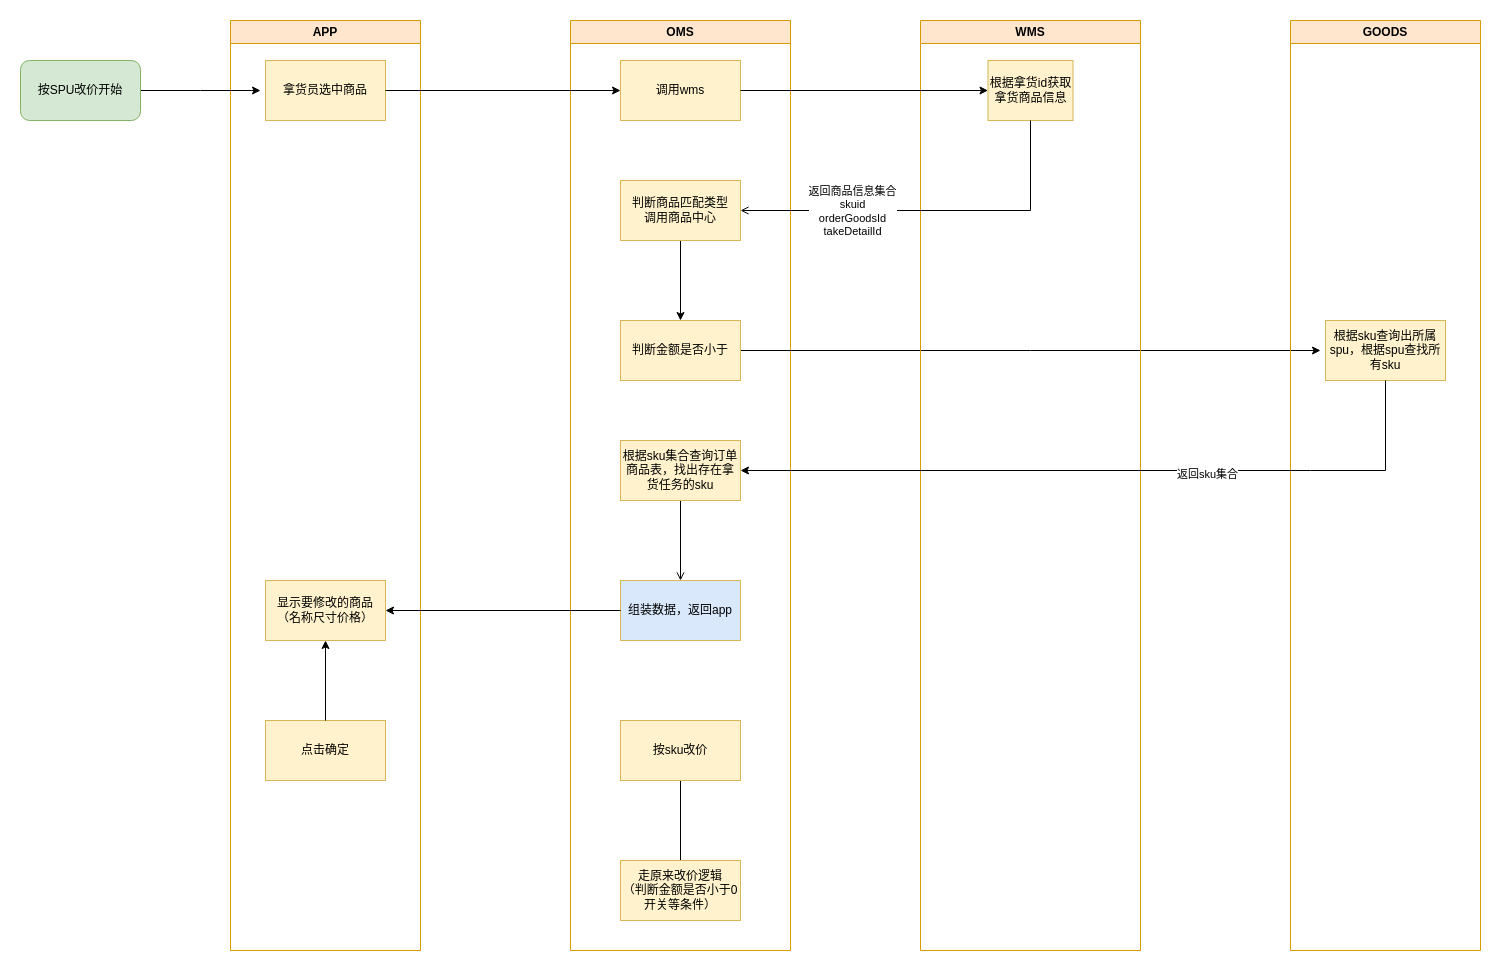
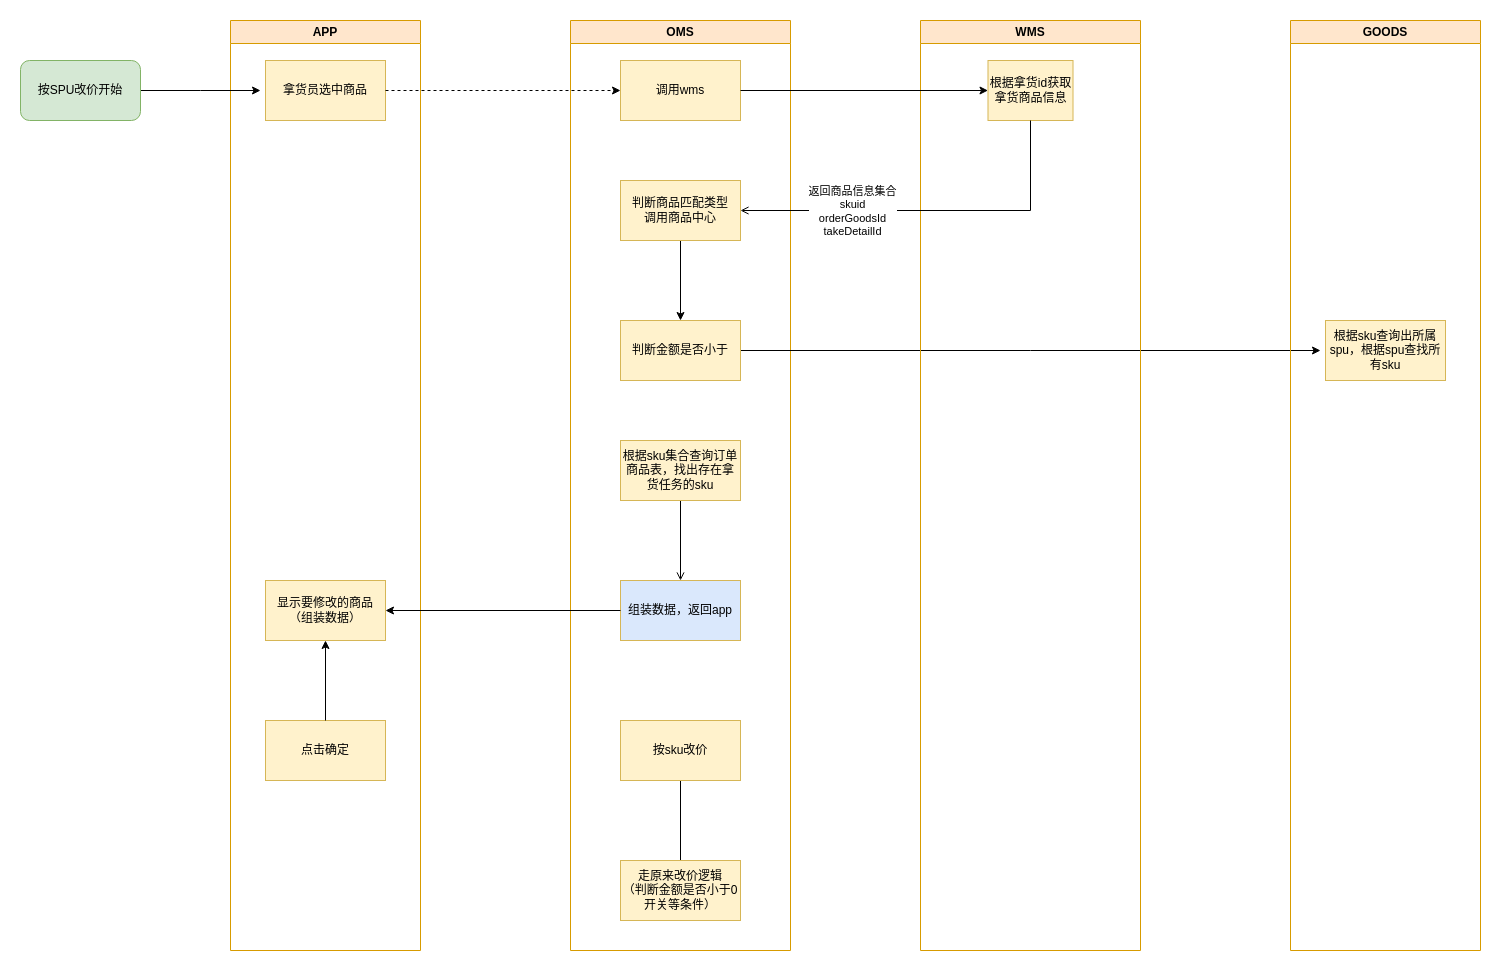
edge "拿货员选中商品" -> "调用wms": style solid -> dashed
edge "根据sku查询出所属spu，根据spu查找所有sku" -> "根据sku集合查询订单商品表，找出存在拿货任务的sku": removed, label "返回sku集合"
node "显示要修改的商品（名称尺寸价格）": label "显示要修改的商品（名称尺寸价格）" -> "显示要修改的商品（组装数据）"
